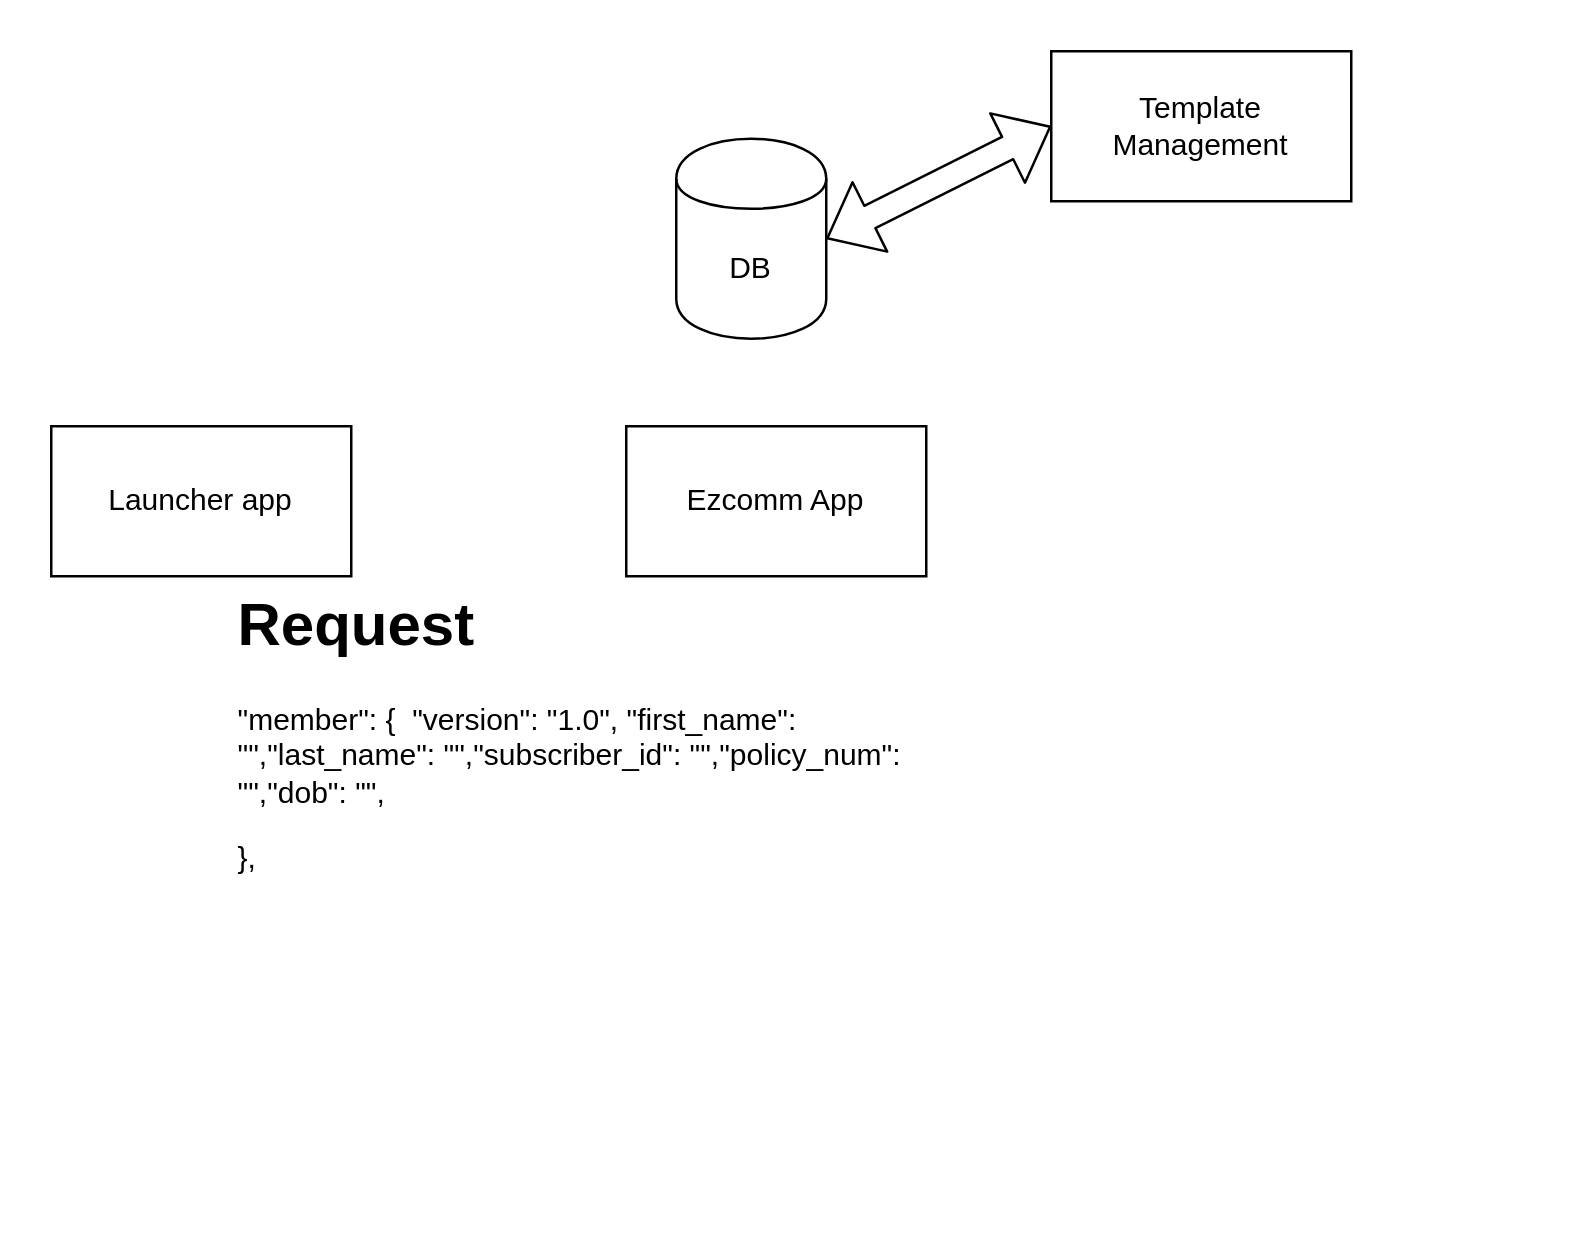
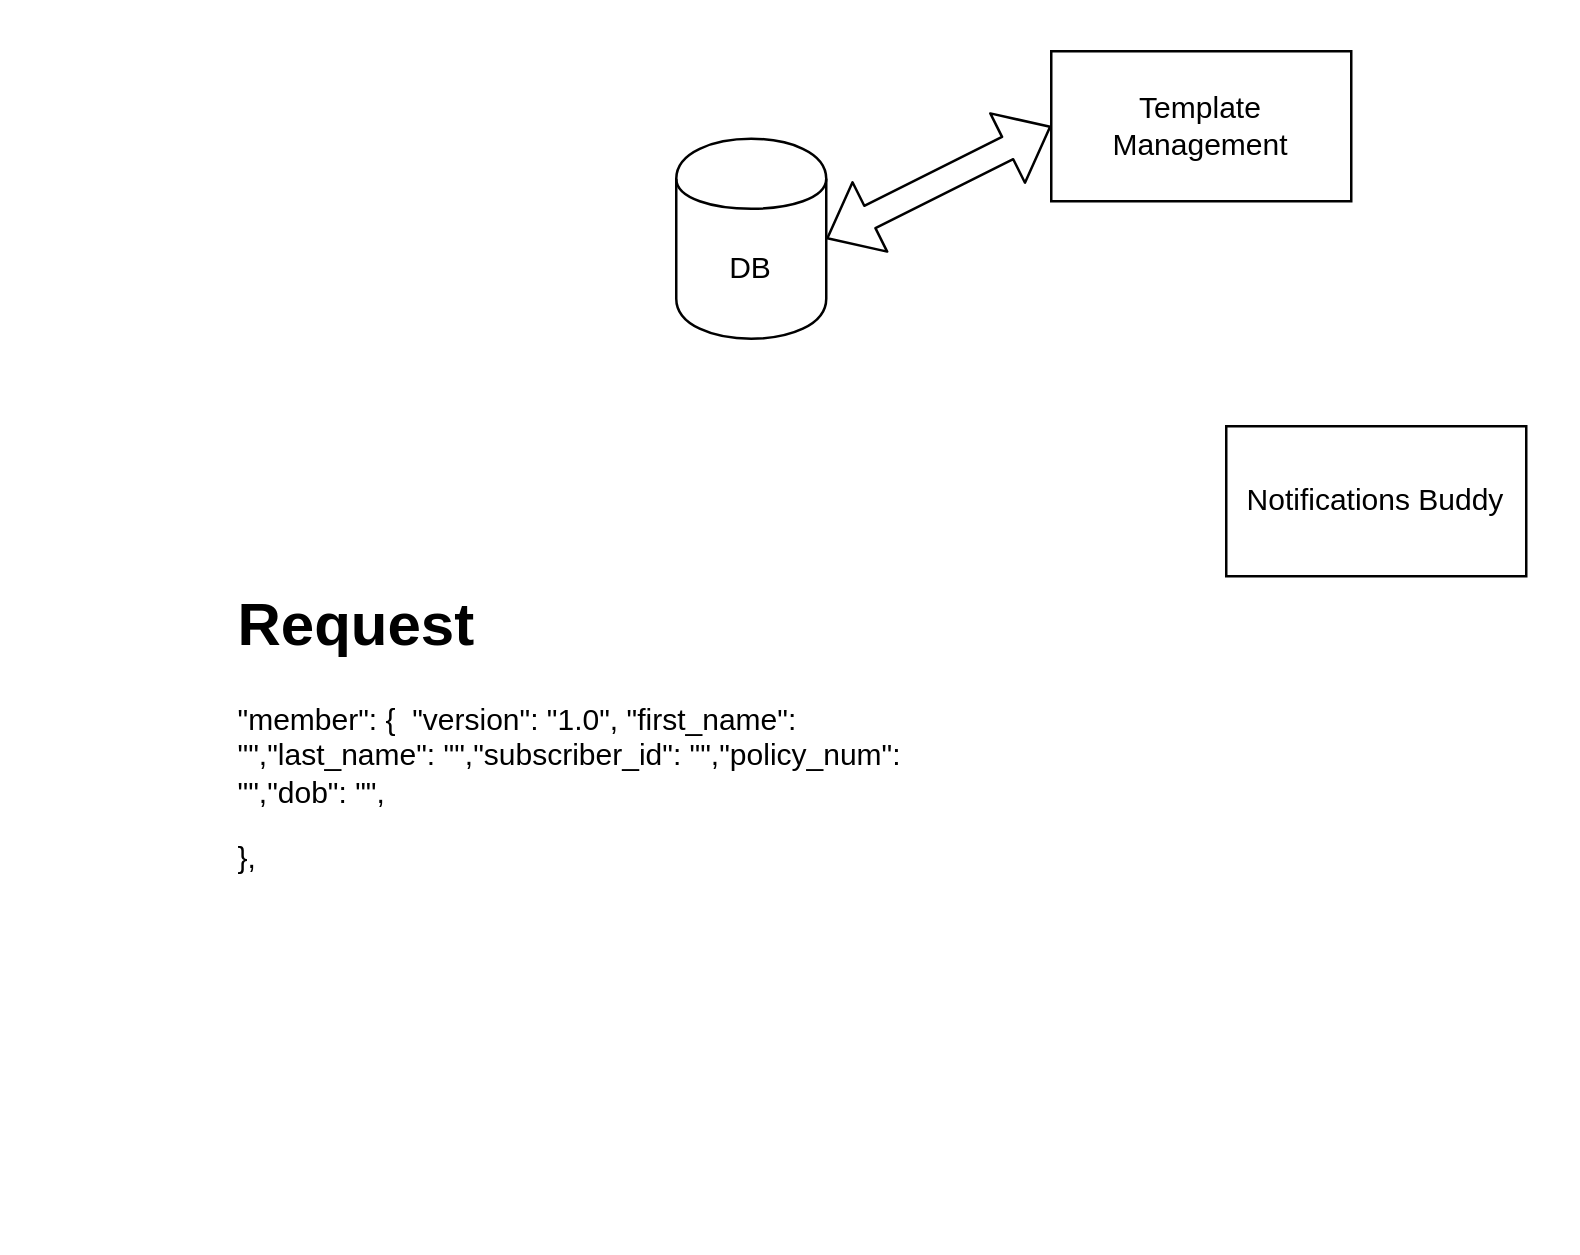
node "Launcher app": removed
node "Ezcomm App": removed
node "Notifications Buddy": added
